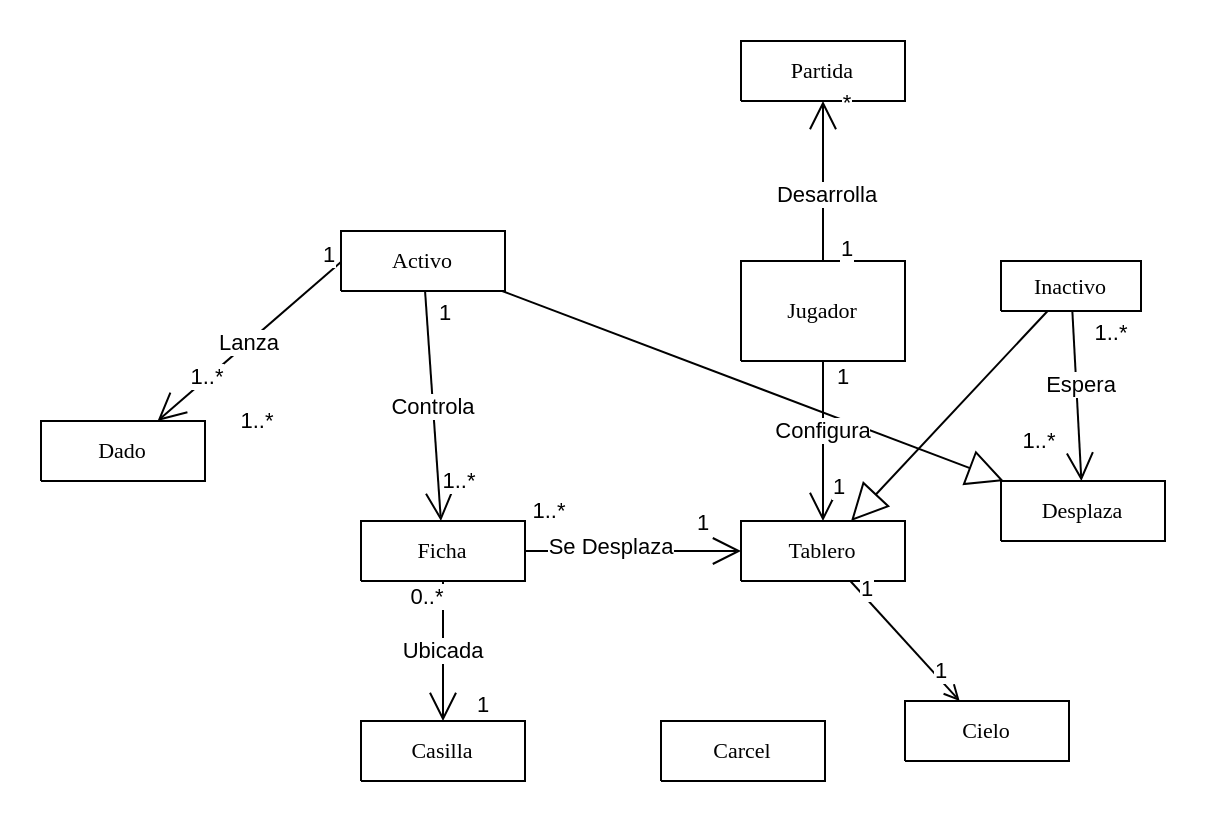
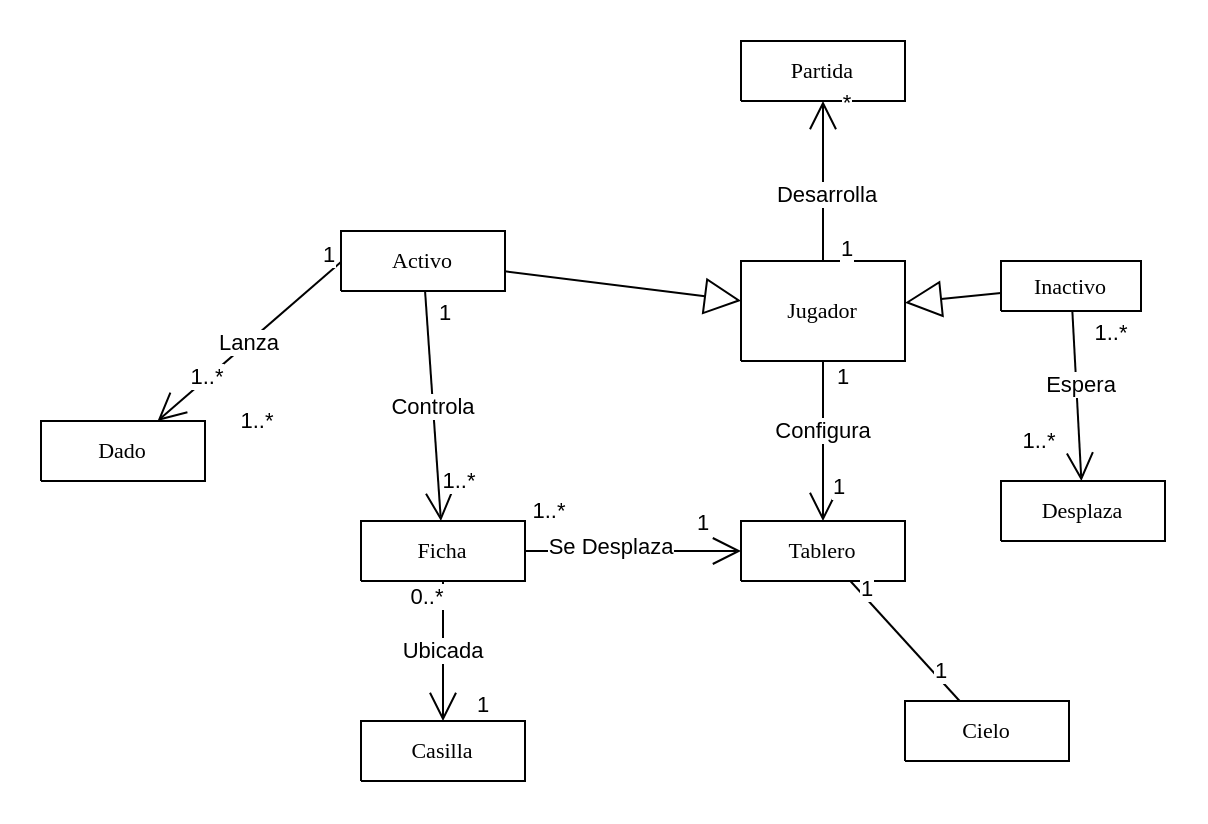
edge "Activo" -> "Desplaza": now "Activo" -> "Jugador"
edge "Inactivo" -> "Tablero": now "Inactivo" -> "Jugador"
edge "Tablero" -> "Cielo": arrowhead open -> none
node "Carcel": removed
